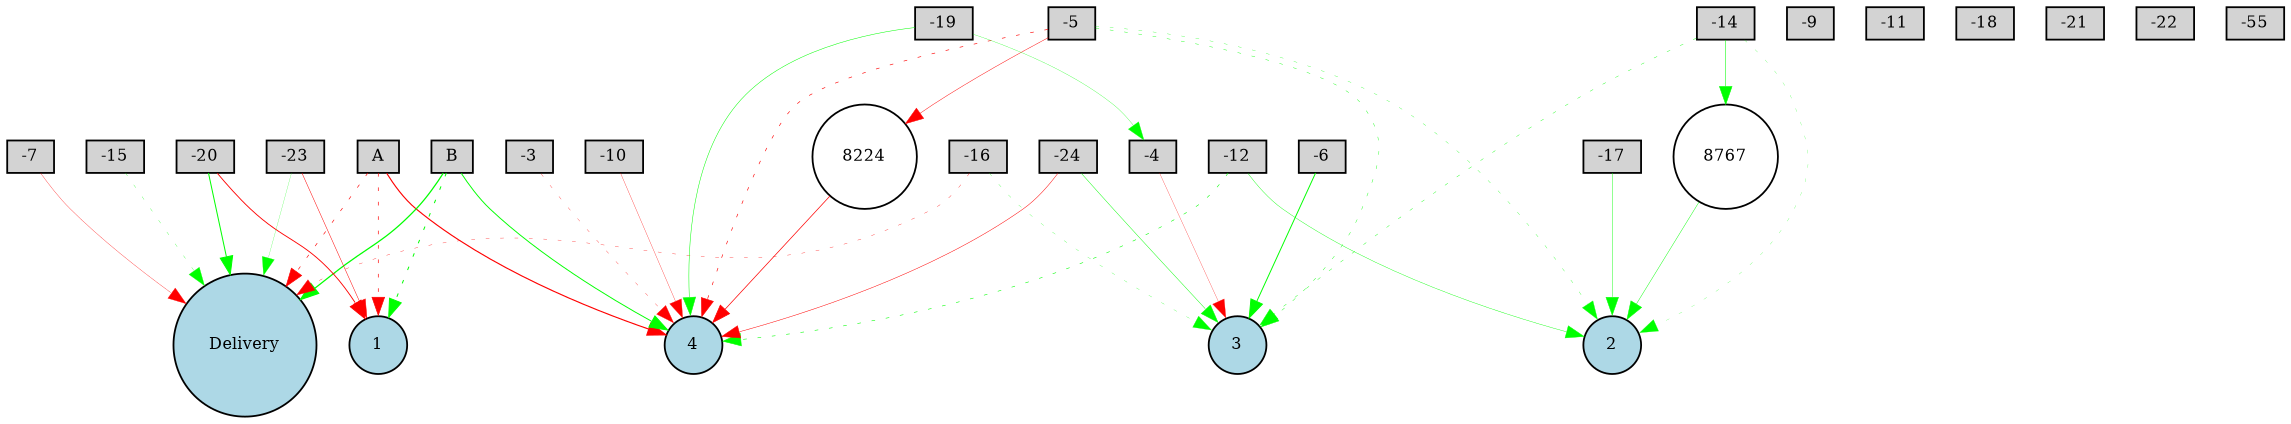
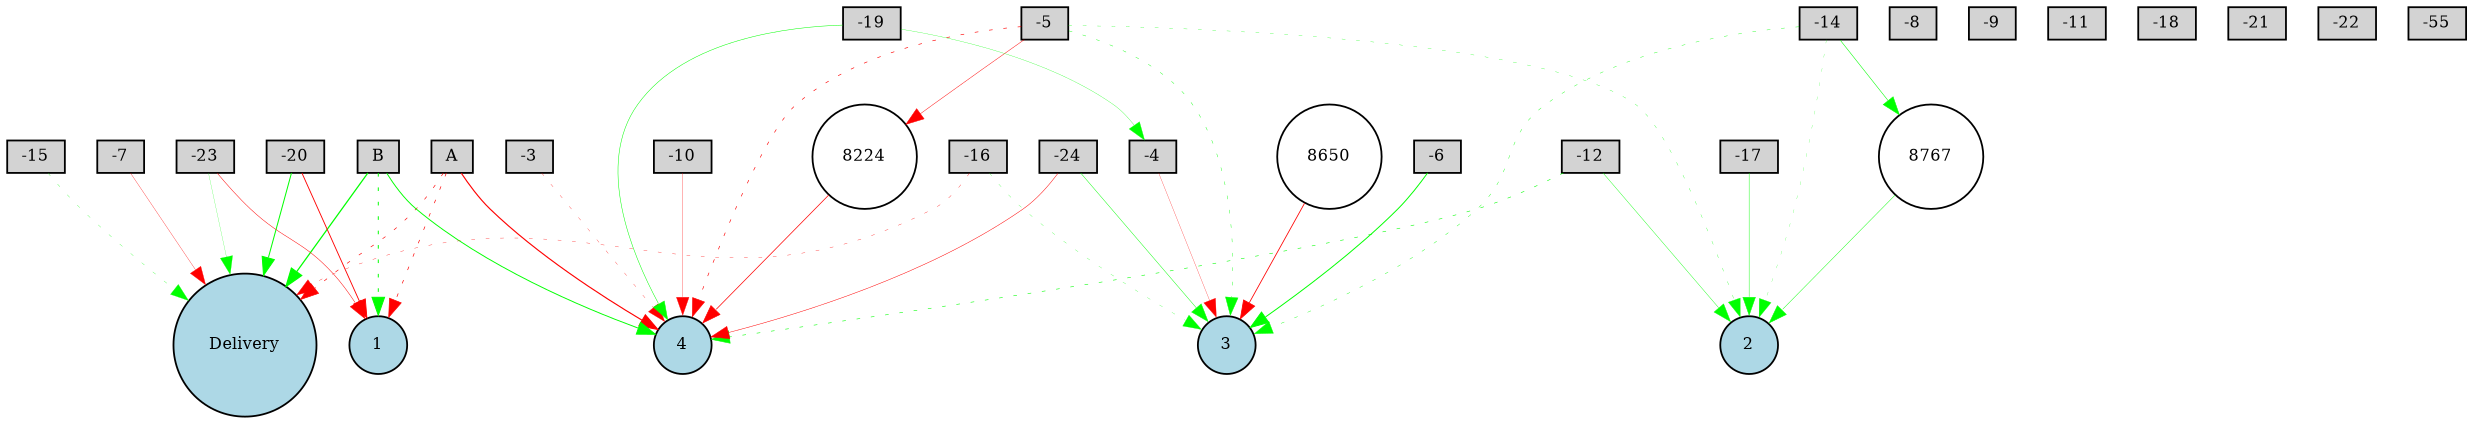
node "-8": added
node "8650": added
